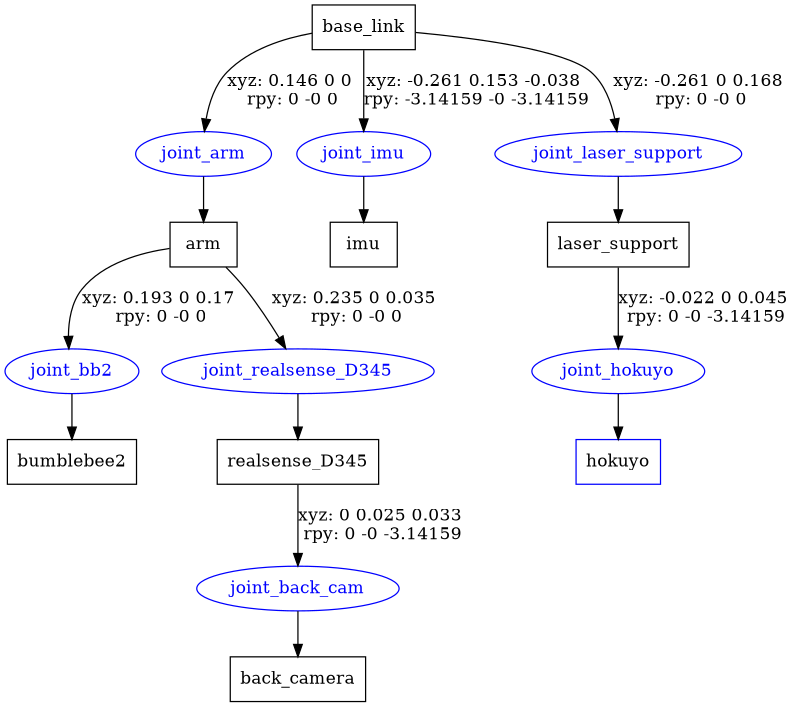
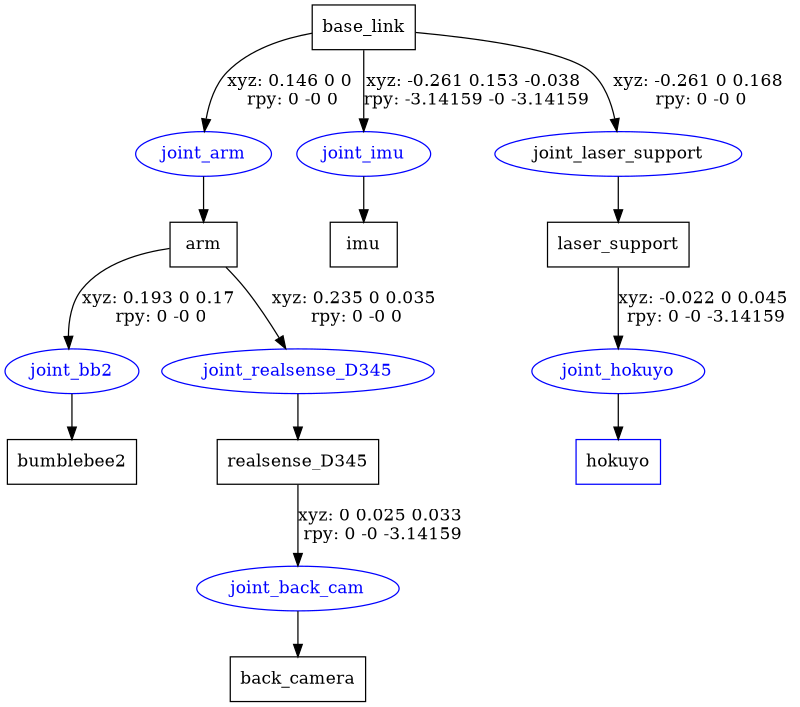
node "joint_laser_support": fontcolor blue -> black
